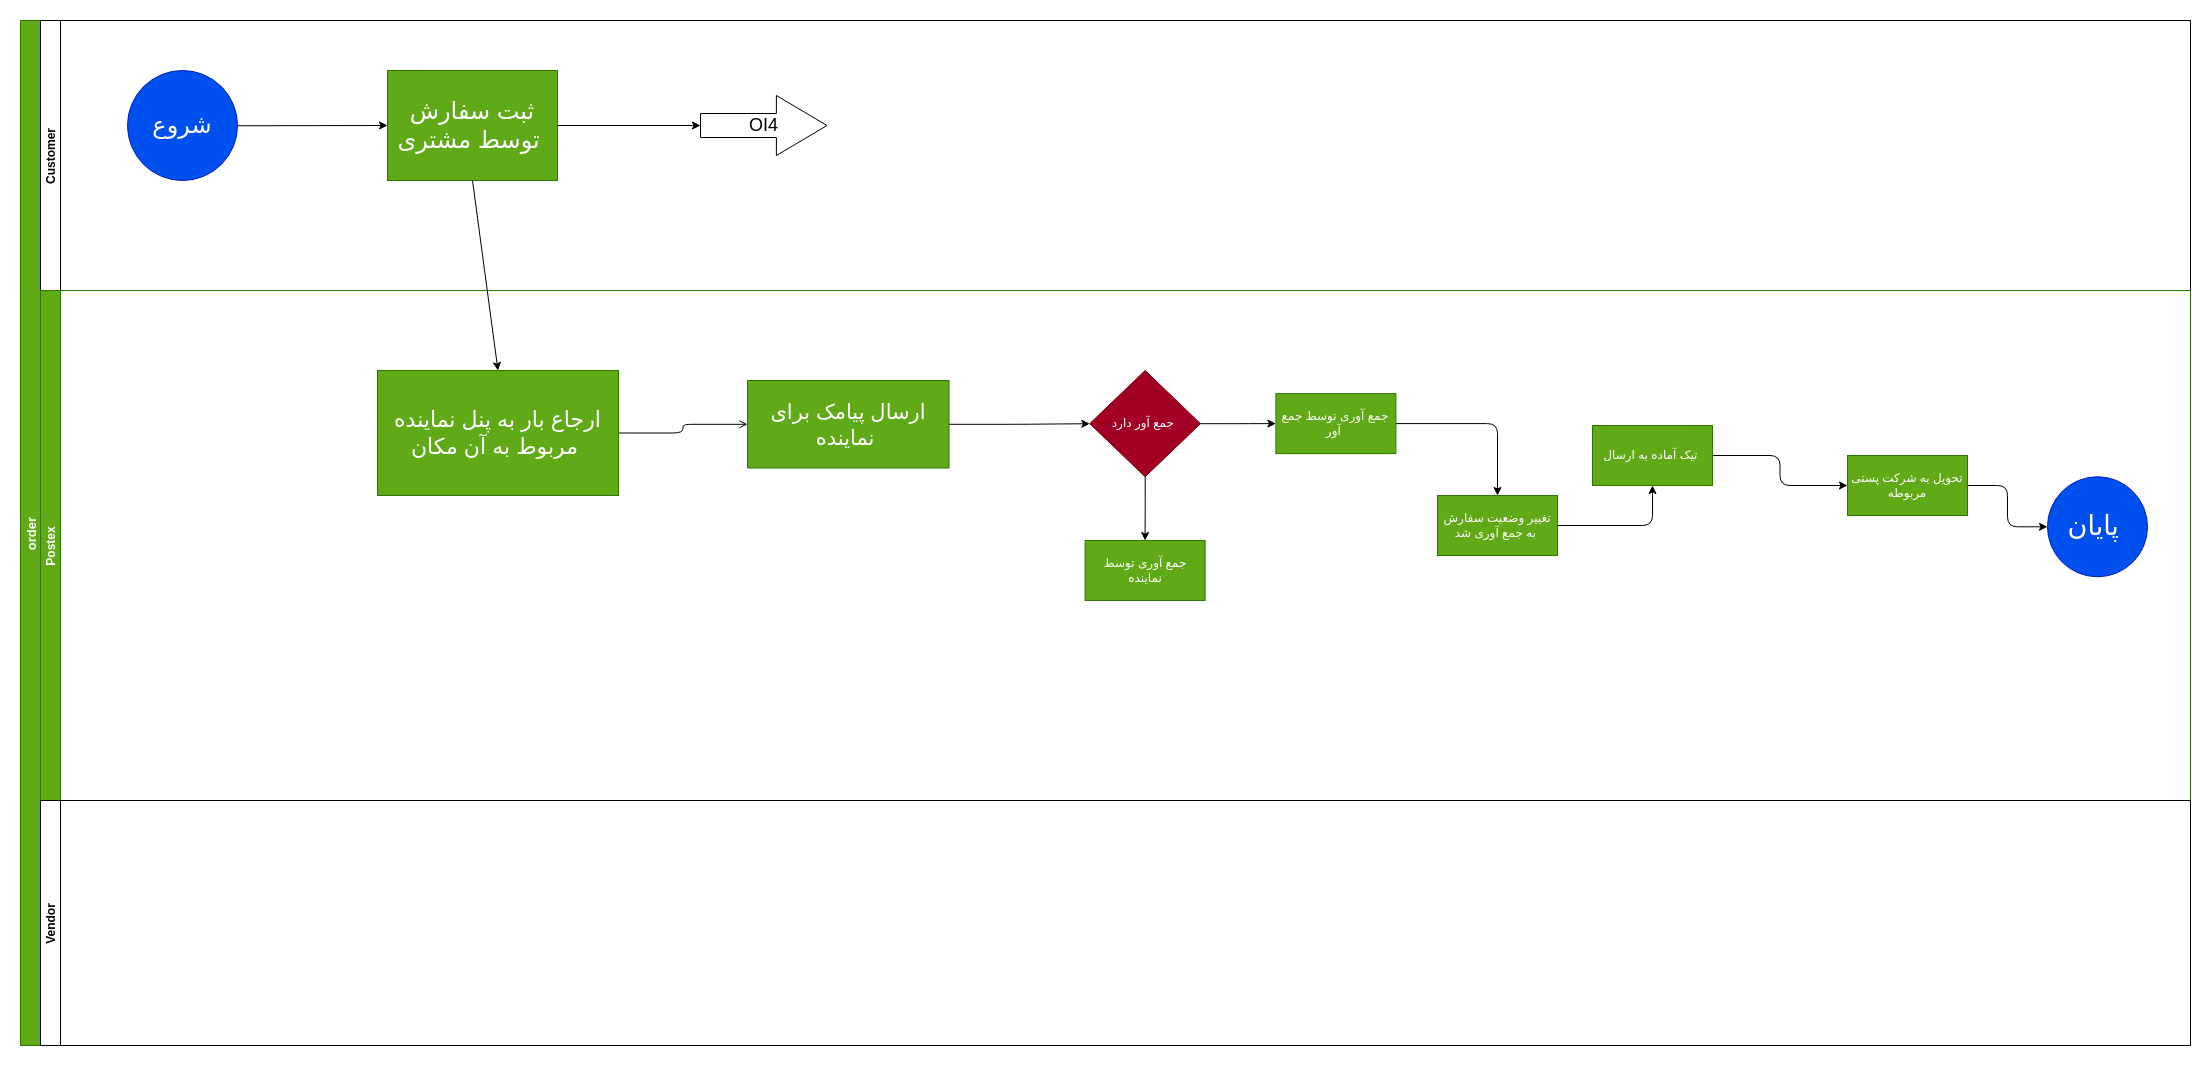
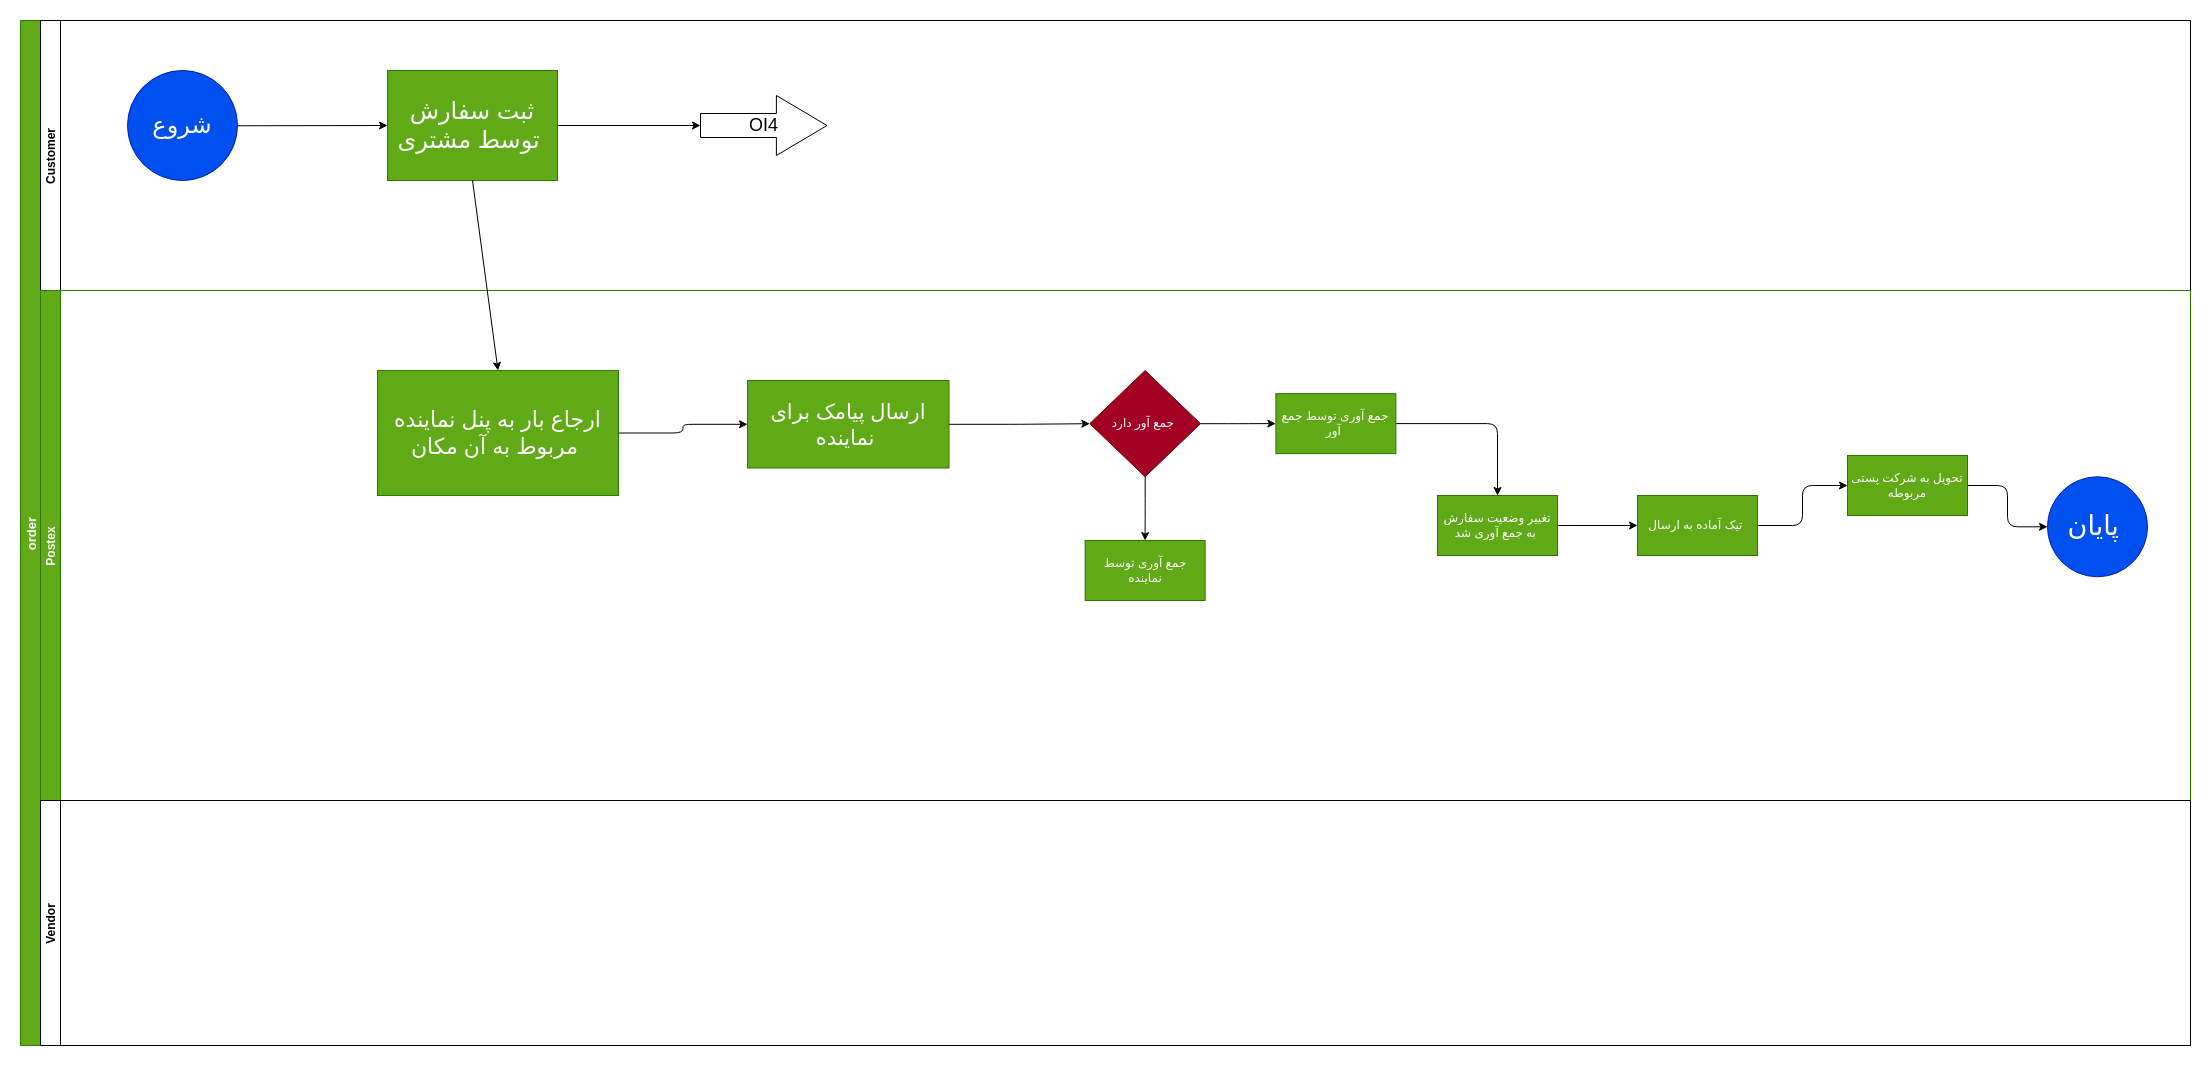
edge "ارجاع بار به پنل نماینده مربوط به آن مکان" -> "ارسال پیامک برای نماینده": arrowhead open -> classic
node "تیک آماده به ارسال": moved (1653, 456) -> (1698, 526)
